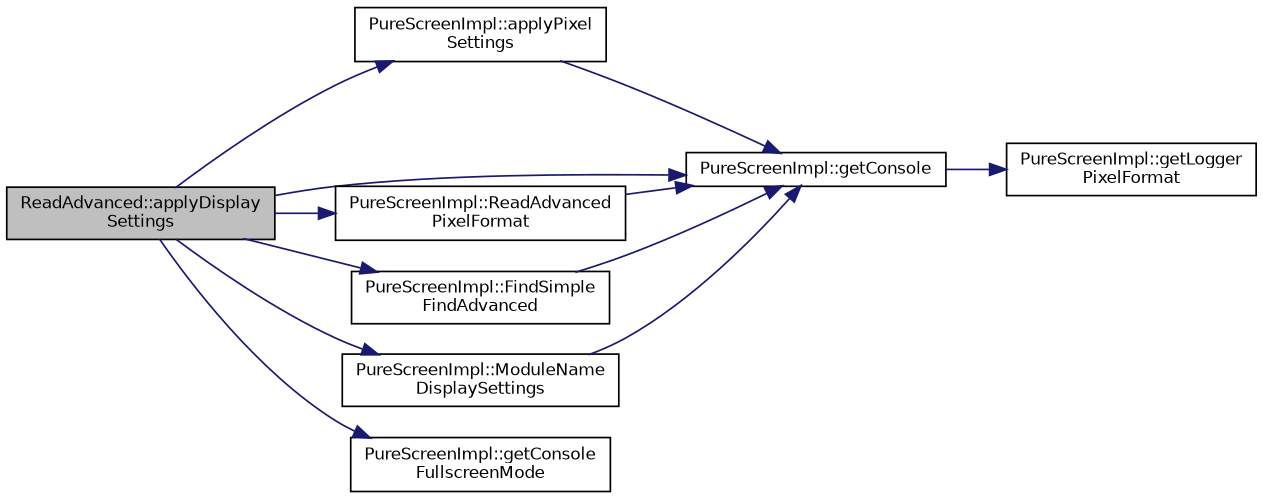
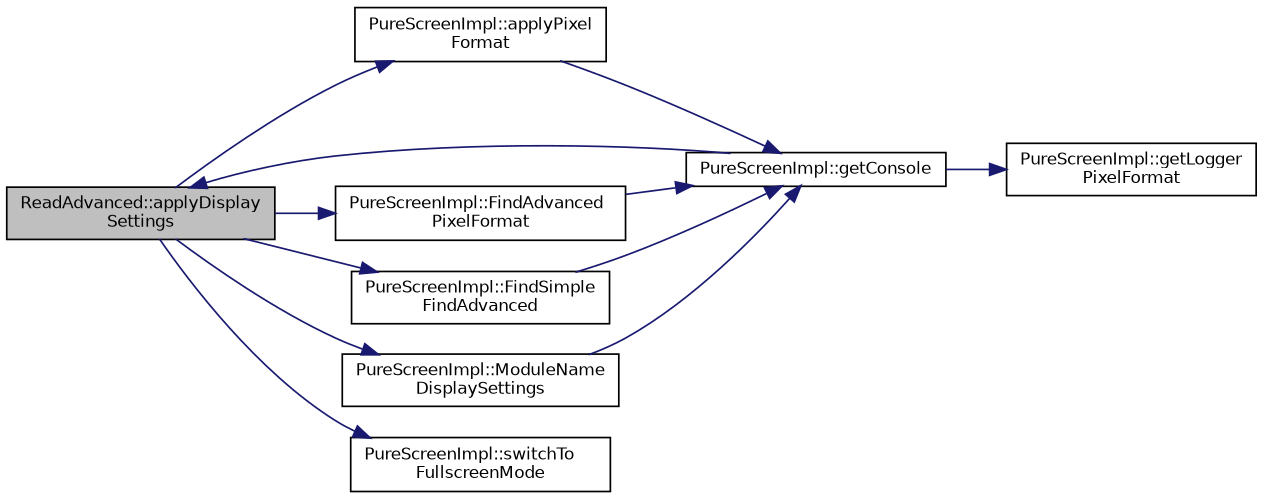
node "PureScreenImpl::applyPixel Settings": label "PureScreenImpl::applyPixel Settings" -> "PureScreenImpl::applyPixel Format"
edge "ReadAdvanced::applyDisplay Settings" -> "PureScreenImpl::getConsole": reversed
node "PureScreenImpl::ReadAdvanced PixelFormat": label "PureScreenImpl::ReadAdvanced PixelFormat" -> "PureScreenImpl::FindAdvanced PixelFormat"
node "PureScreenImpl::getConsole FullscreenMode": label "PureScreenImpl::getConsole FullscreenMode" -> "PureScreenImpl::switchTo FullscreenMode"
